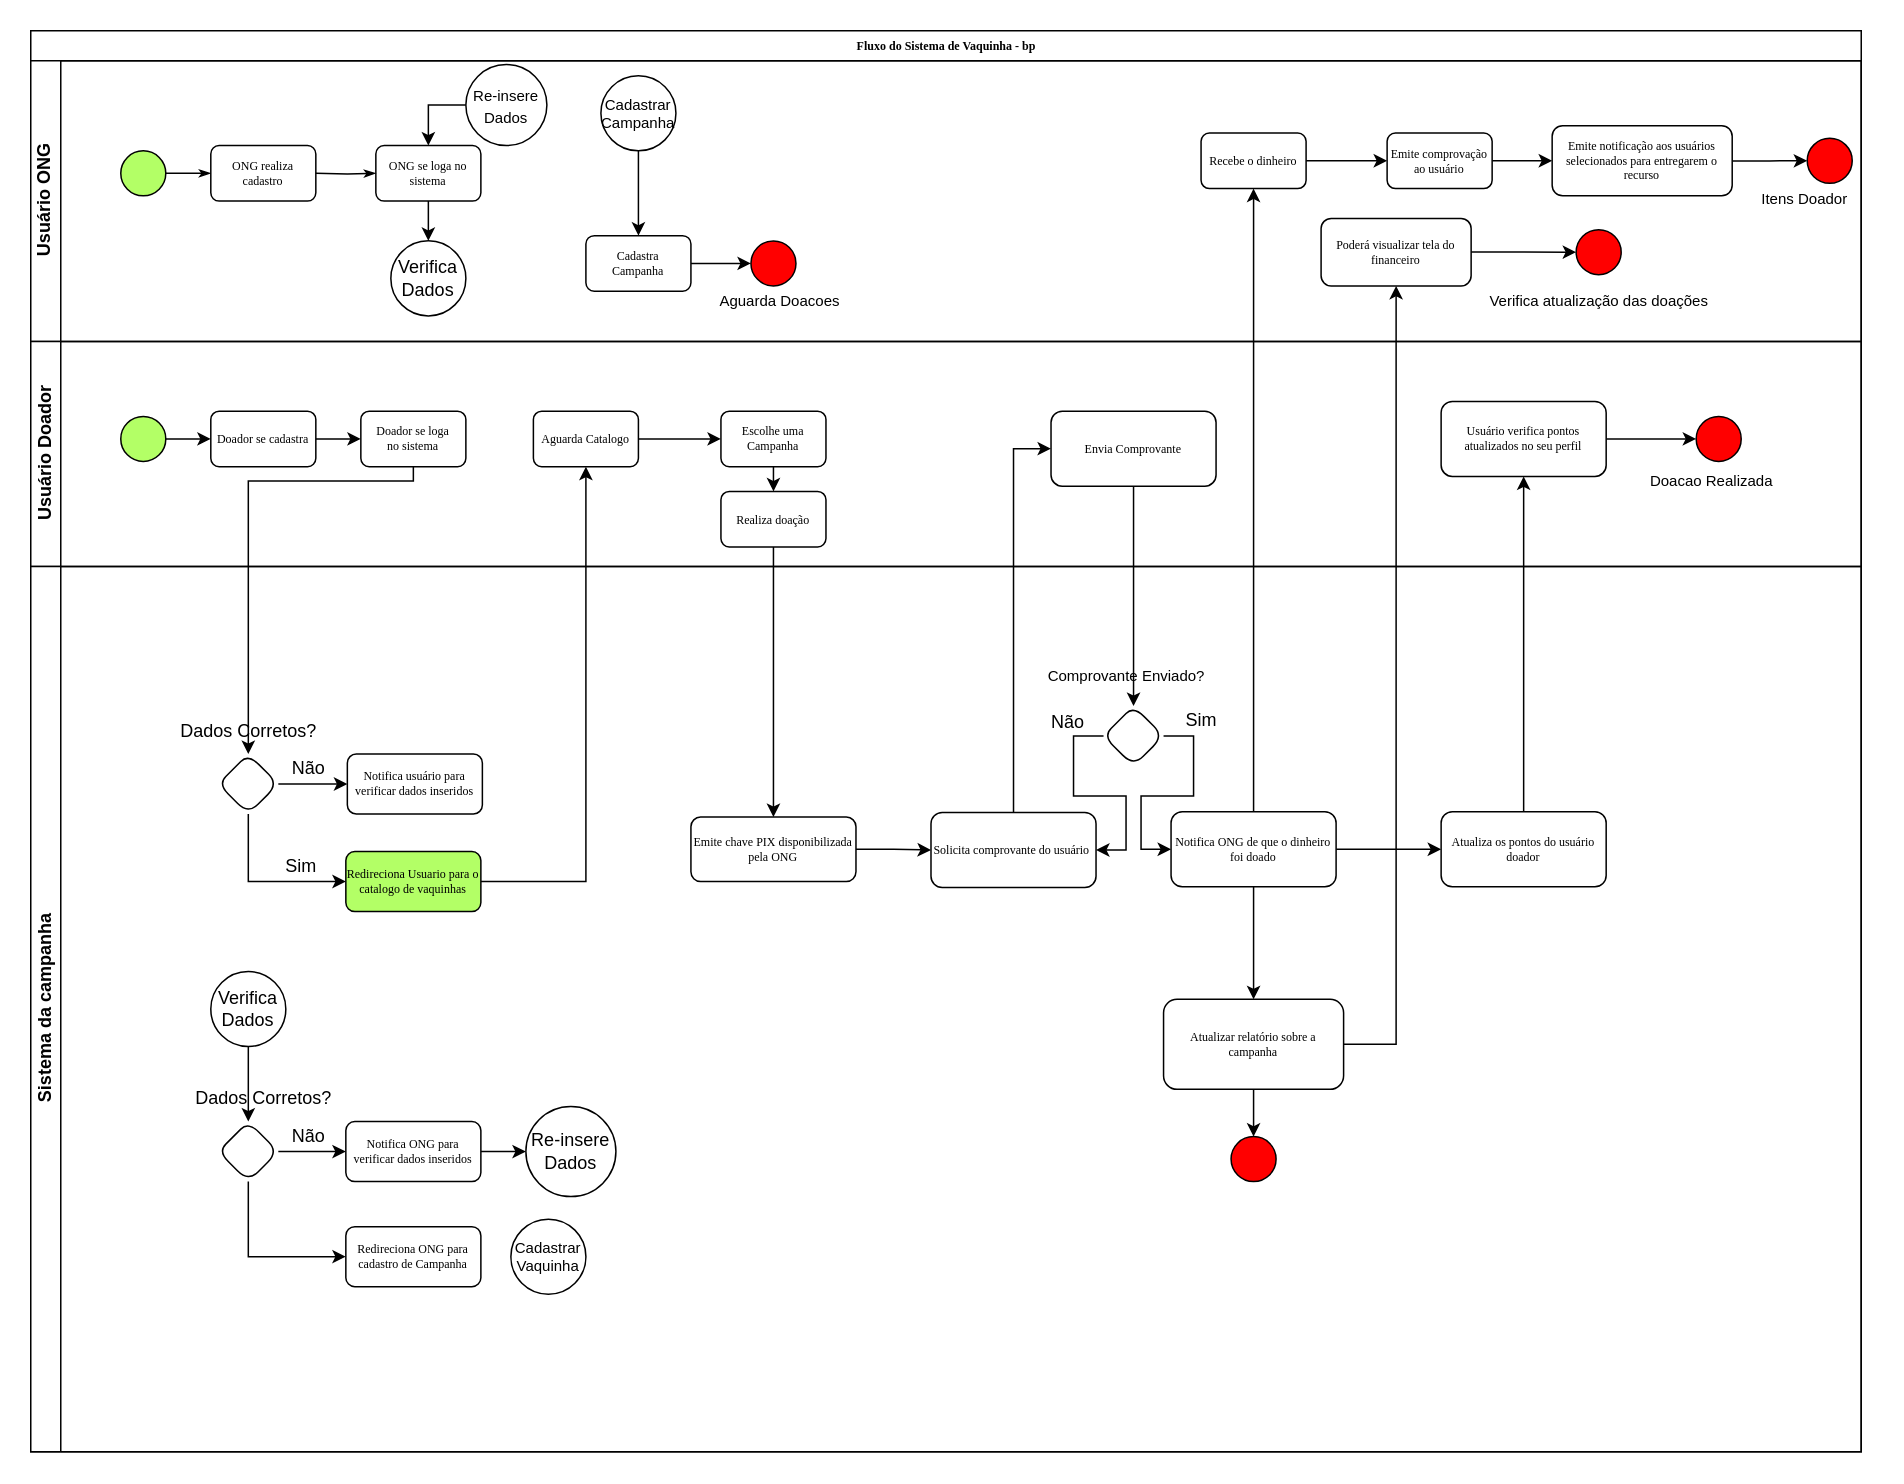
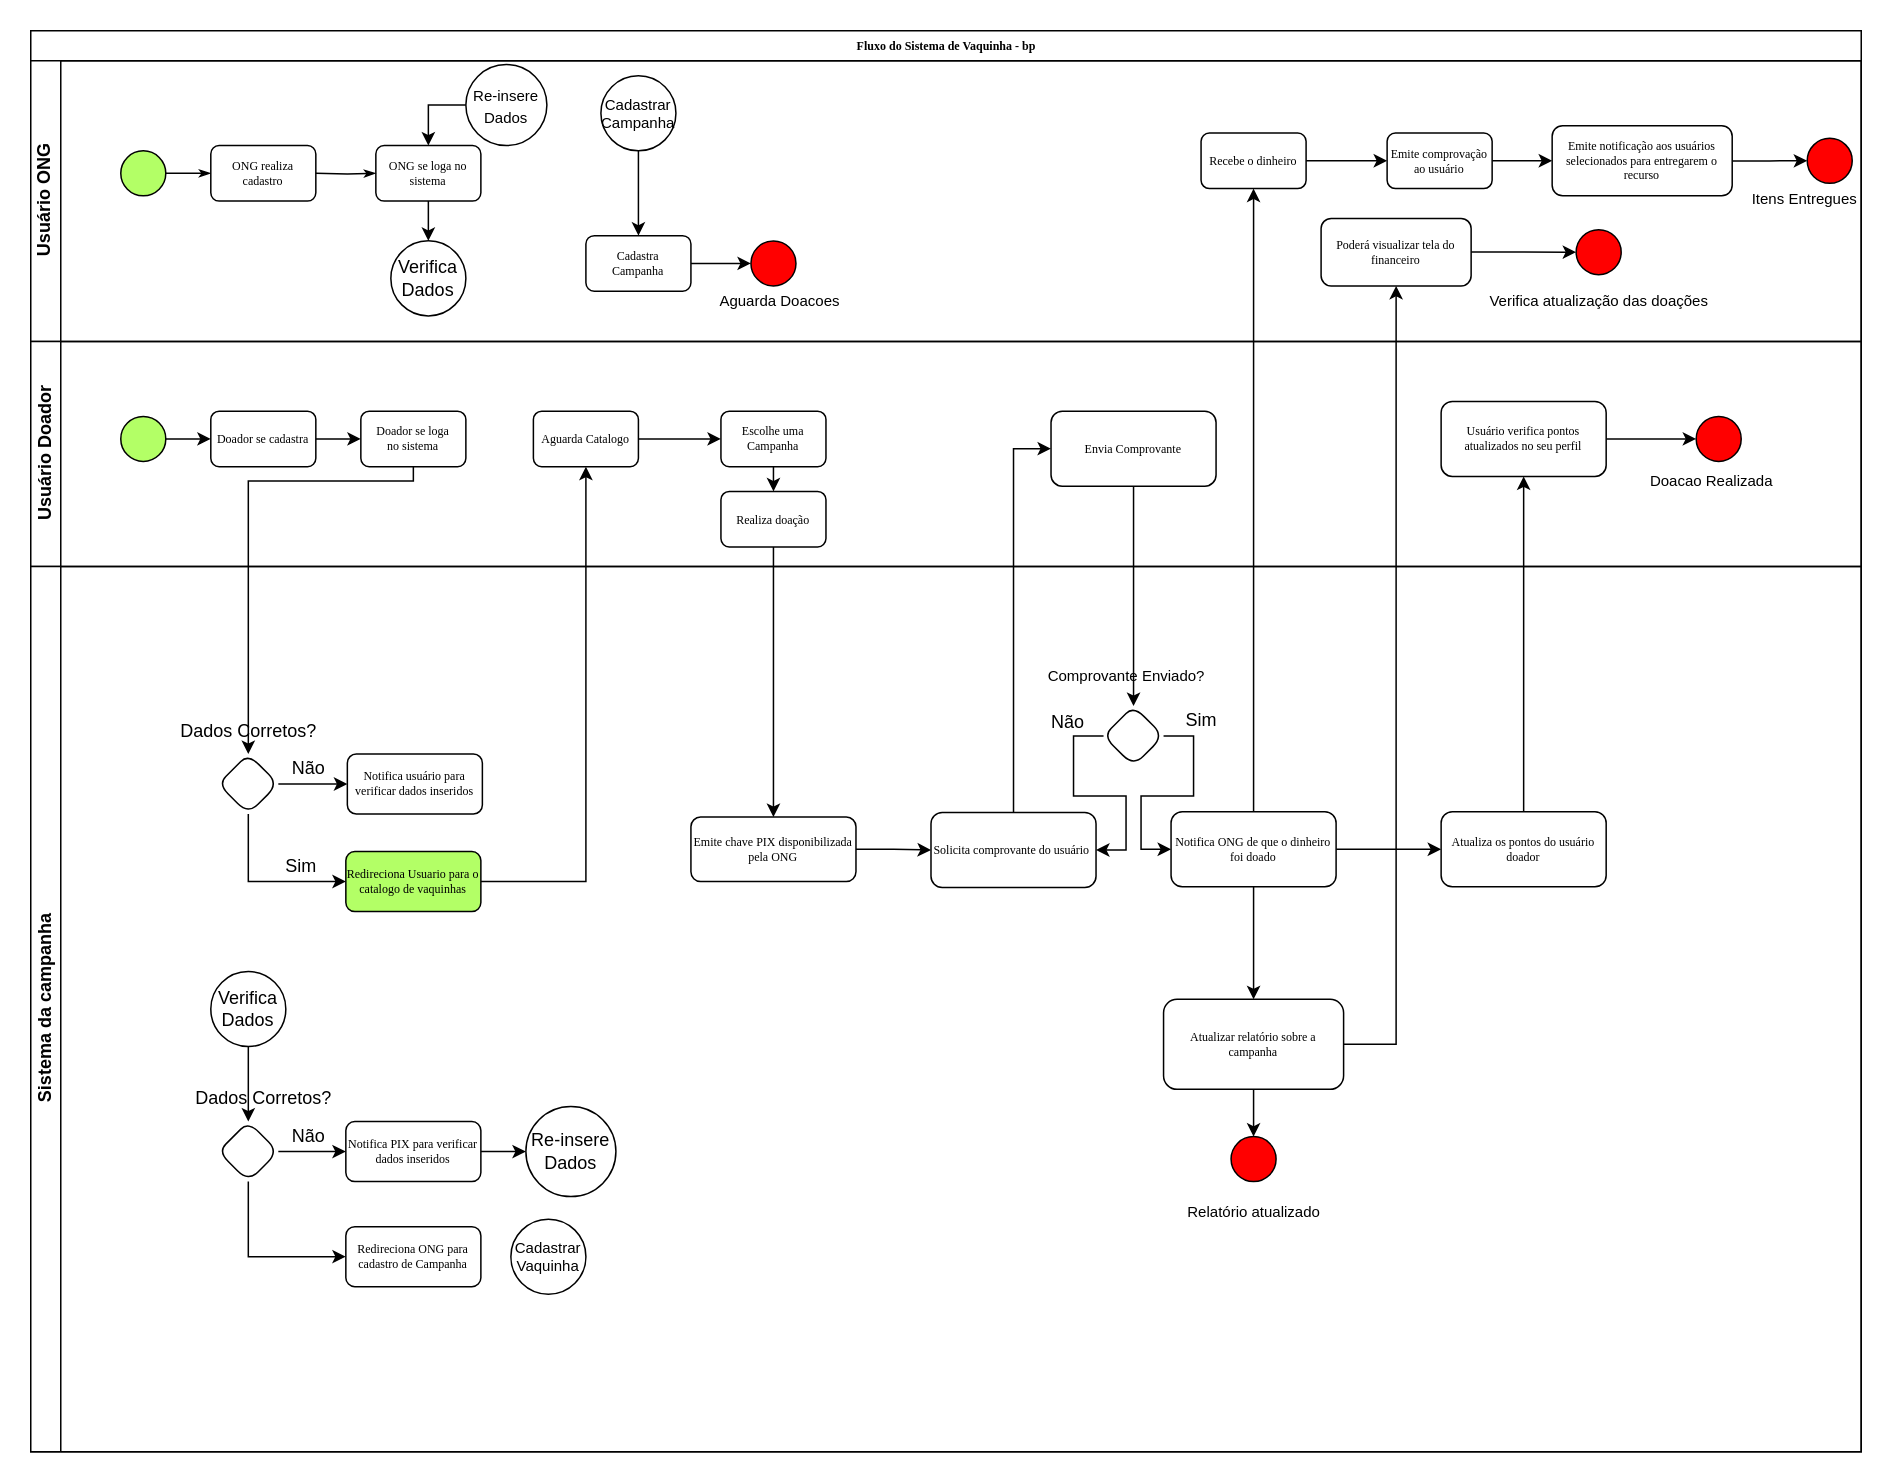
node "Itens Doador": label "Itens Doador" -> "Itens Entregues"
node "Notifica ONG para verificar dados inseridos": label "Notifica ONG para verificar dados inseridos" -> "Notifica PIX para verificar dados inseridos"
node "Relatório atualizado": added
